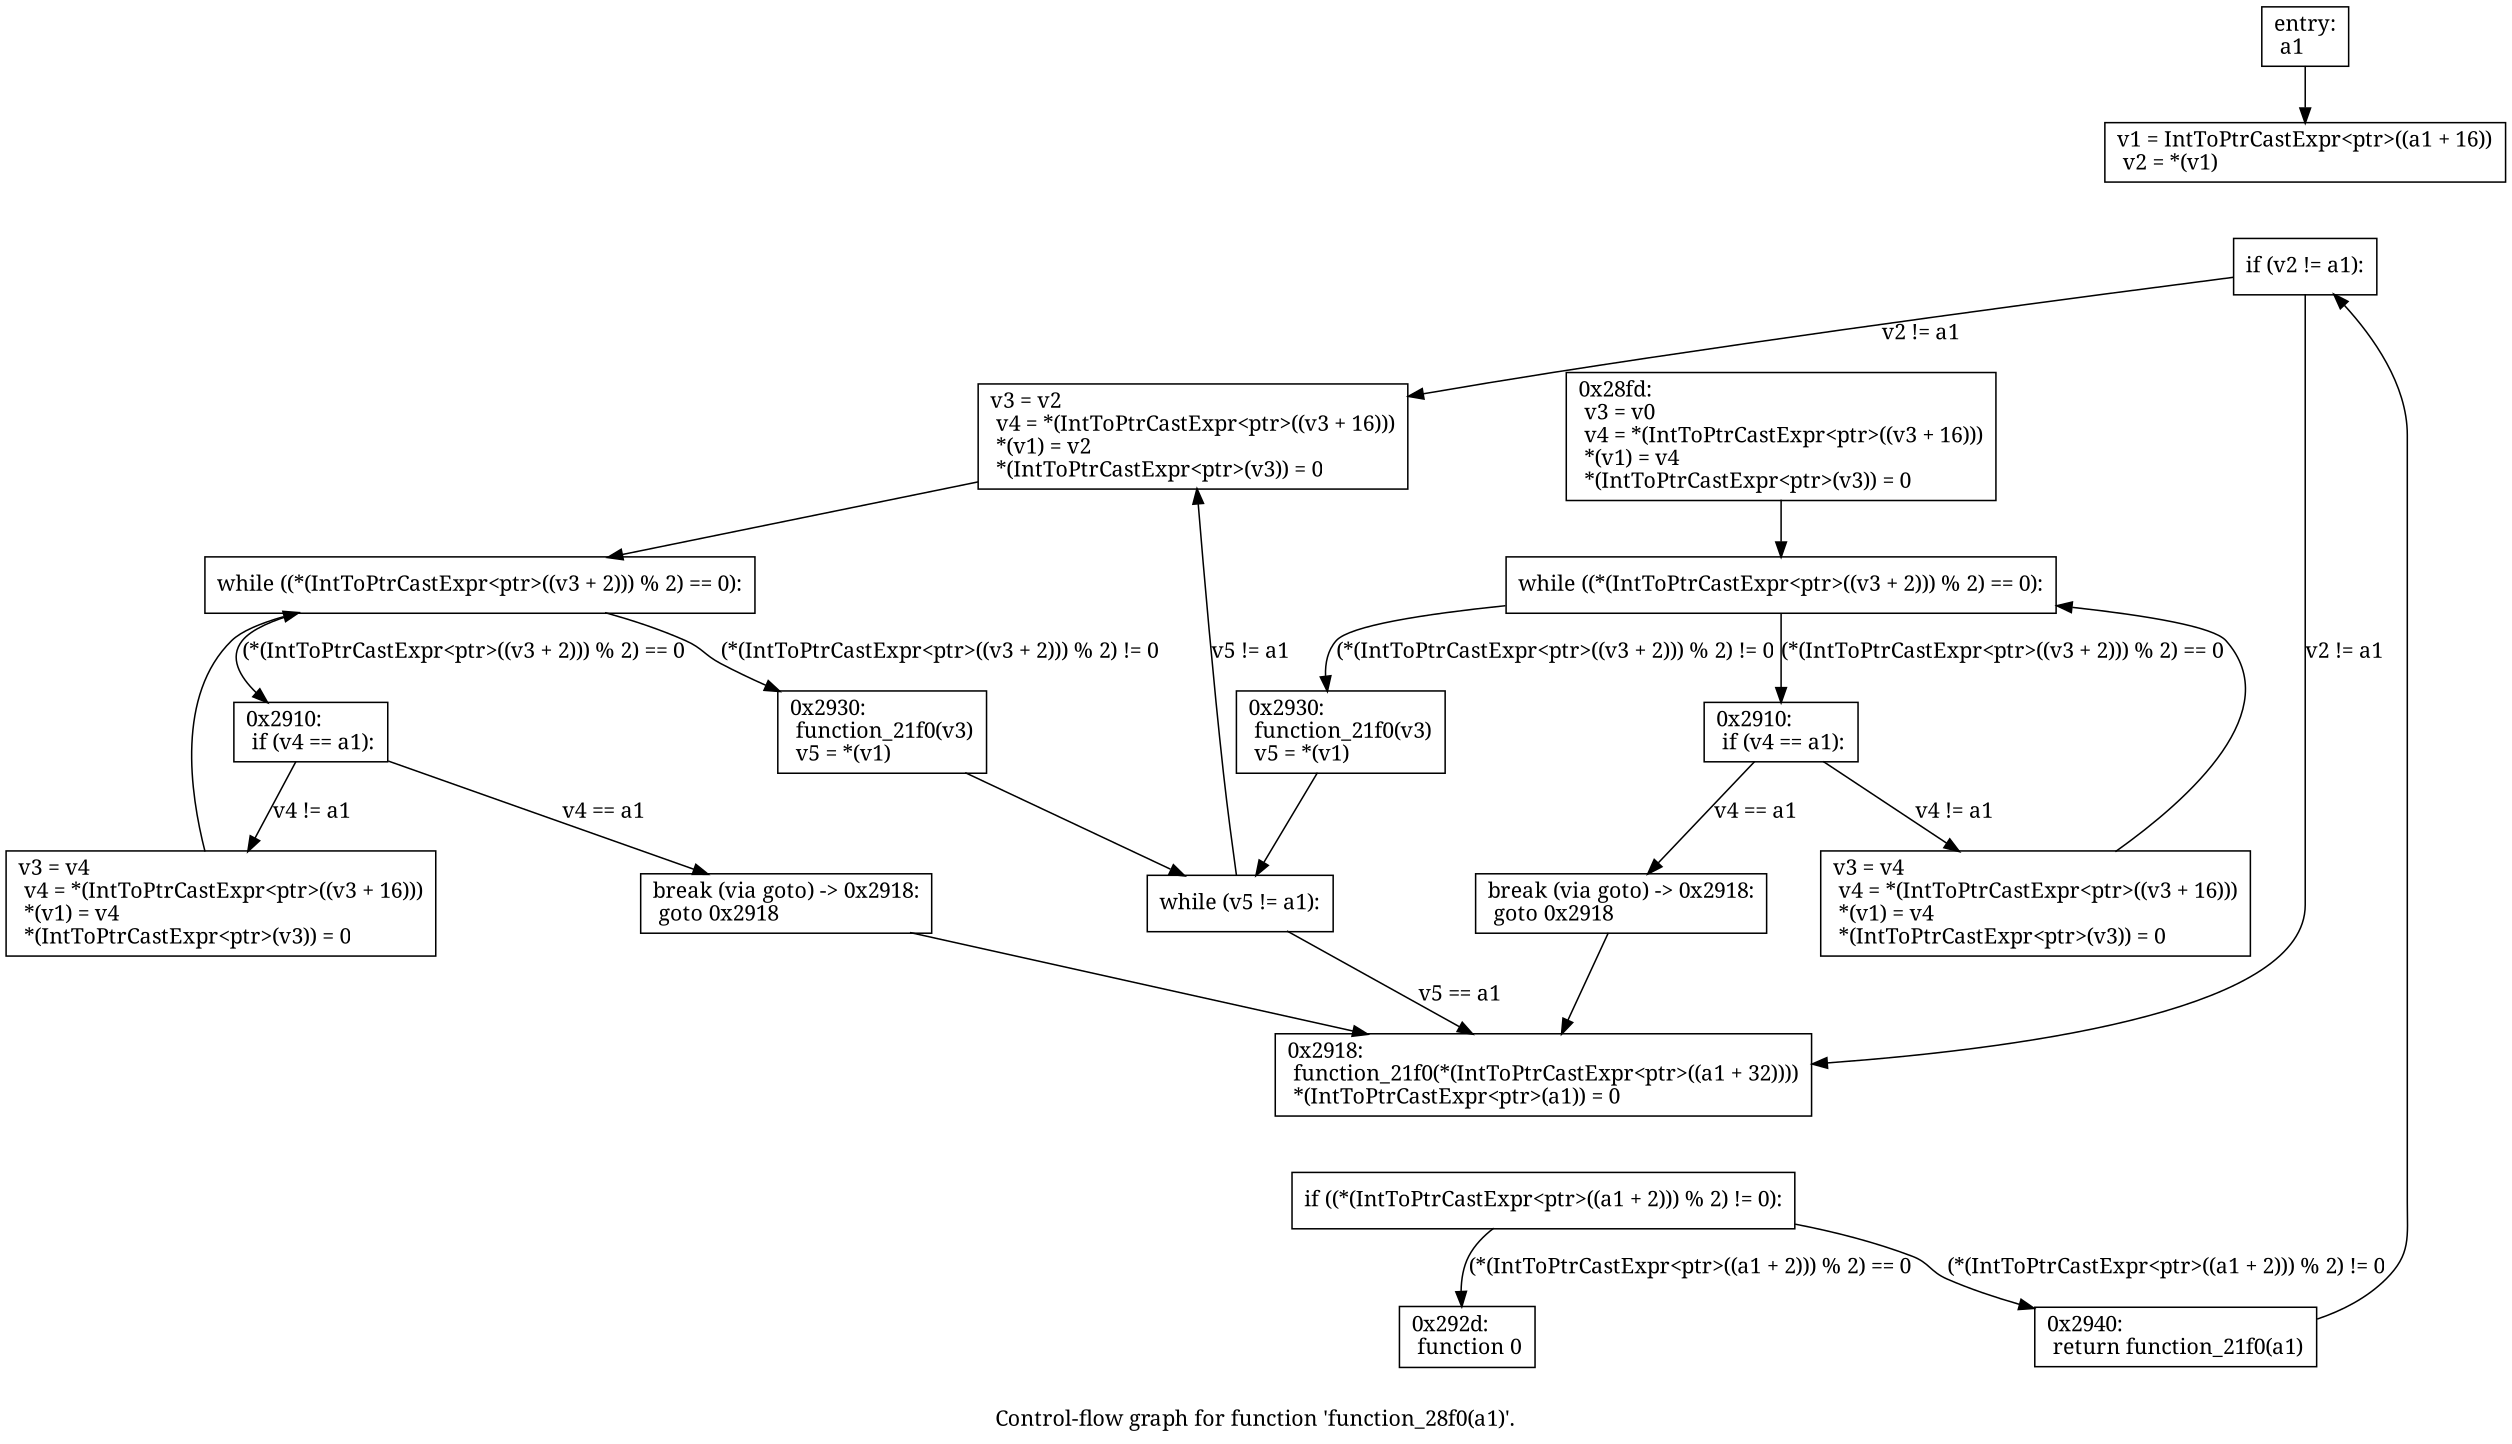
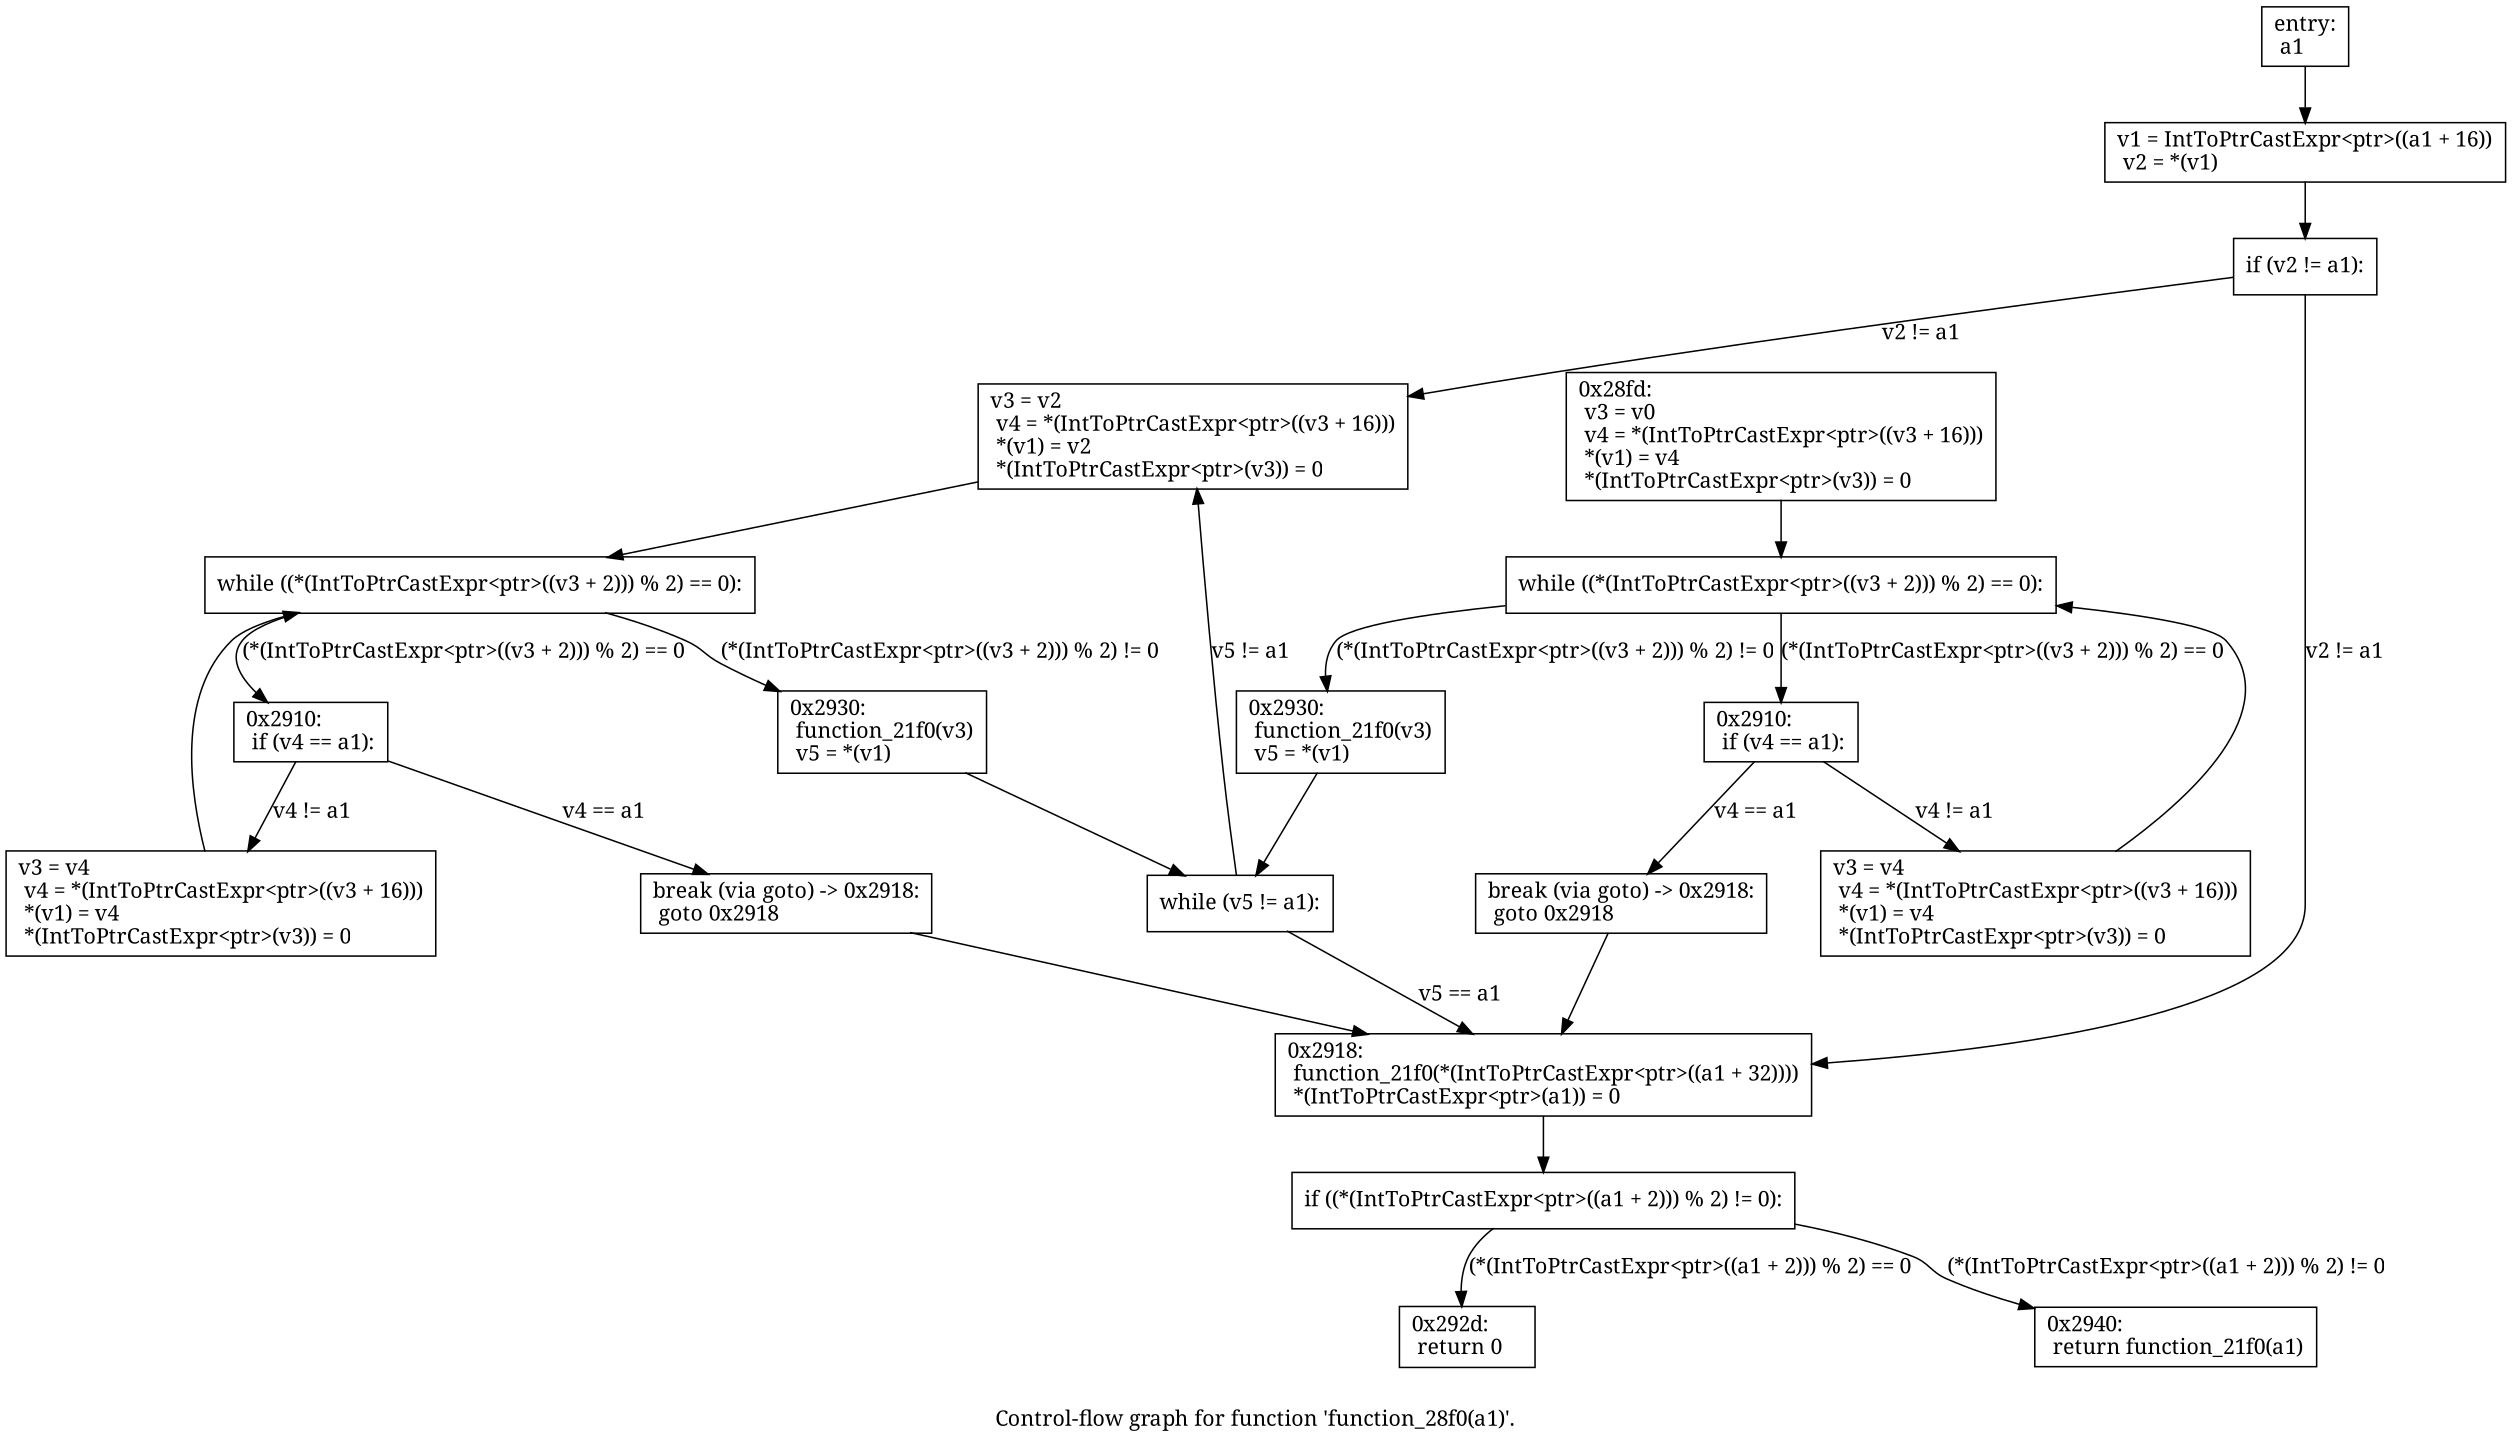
edge "0x2940:" -> "if (v2 != a1):": now "v1 = IntToPtrCastExpr<ptr>((a1 + 16))" -> "if (v2 != a1):"
edge "0x2918:" -> "if ((*(IntToPtrCastExpr<ptr>((a1 + 2))) % 2) != 0):": added
node "0x292d:": text "function 0" -> "return 0"
